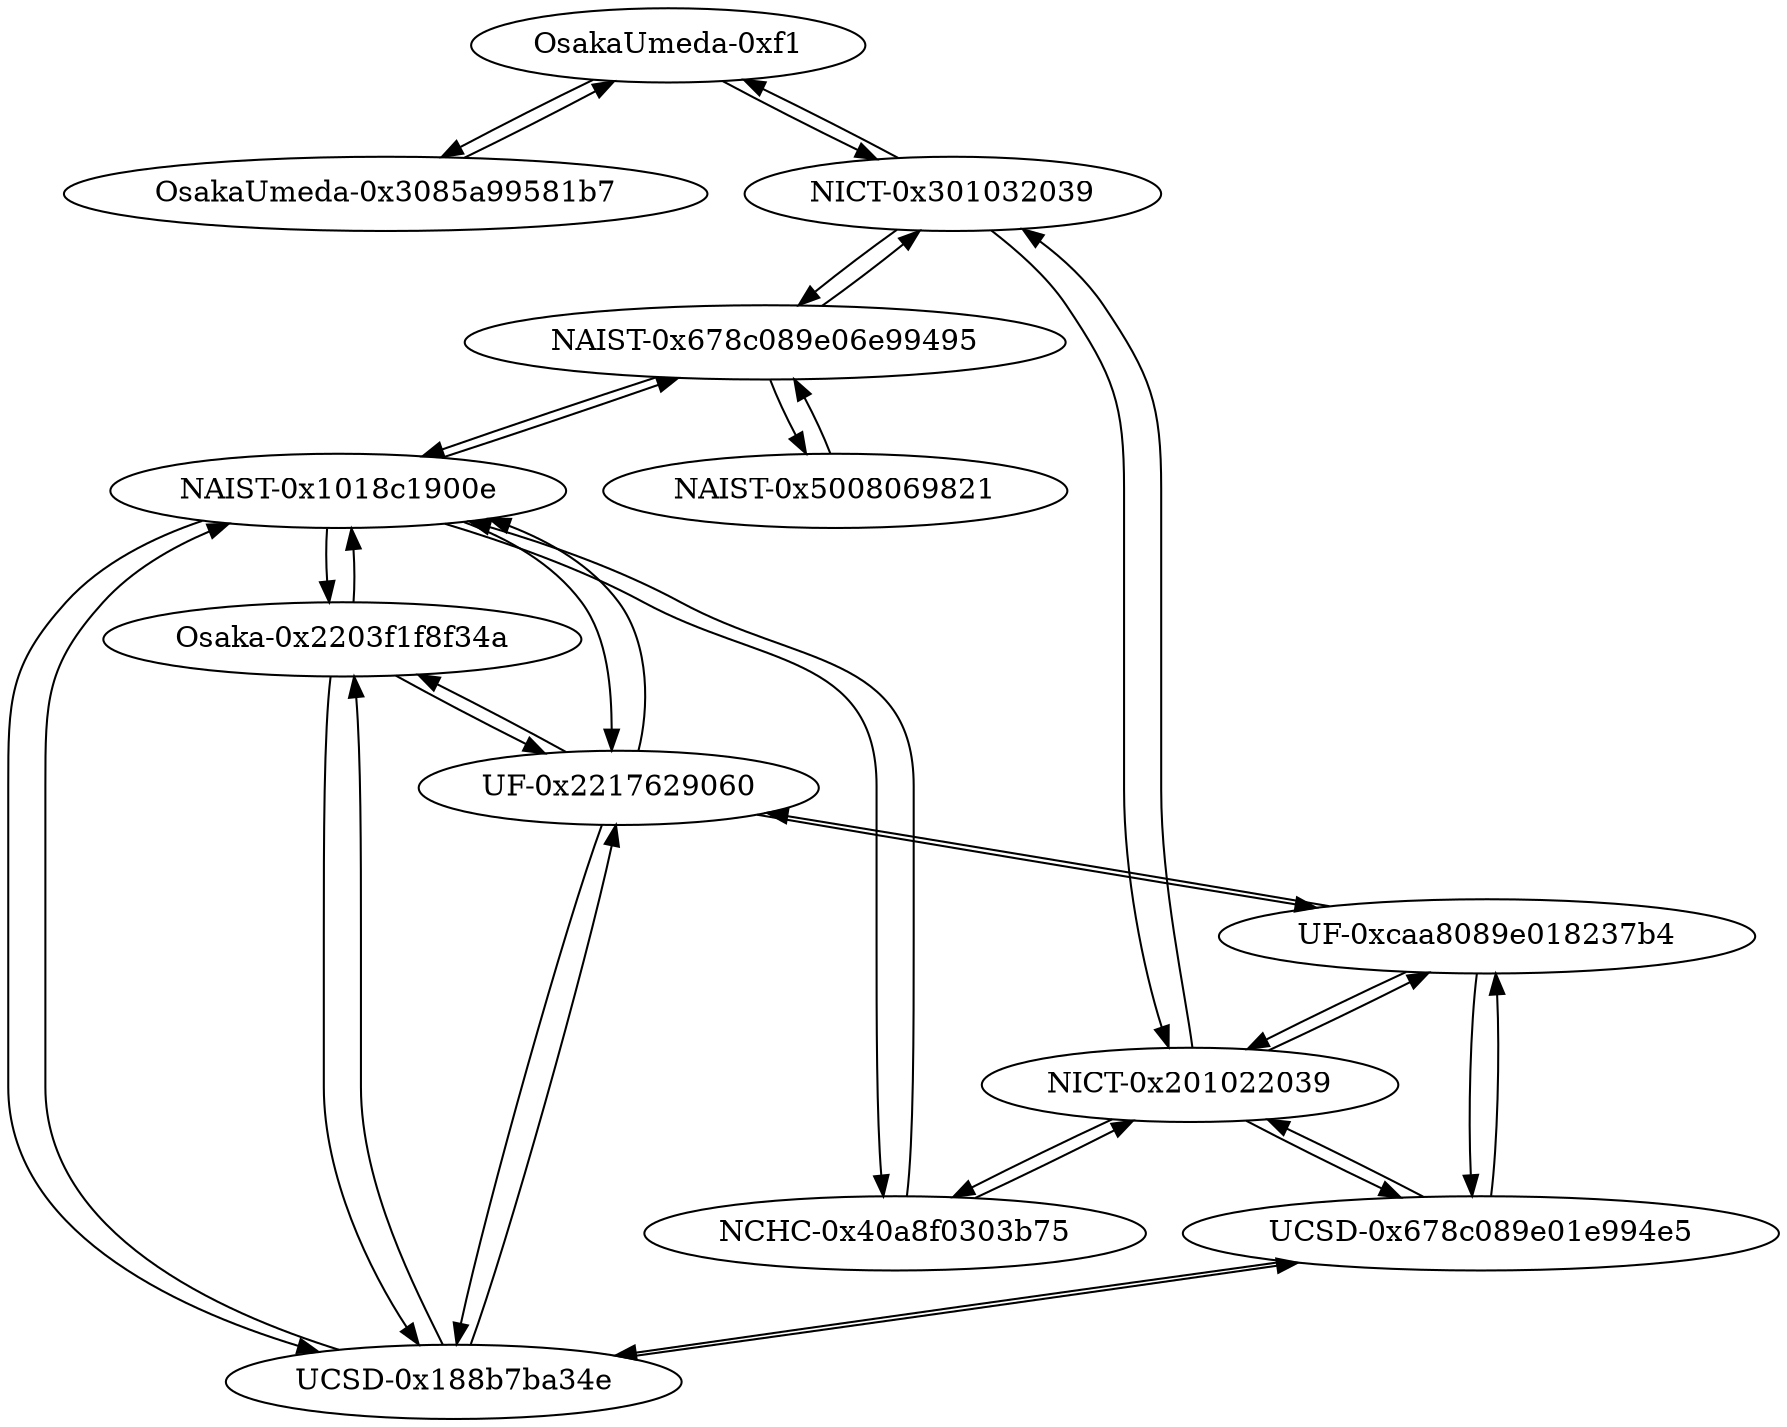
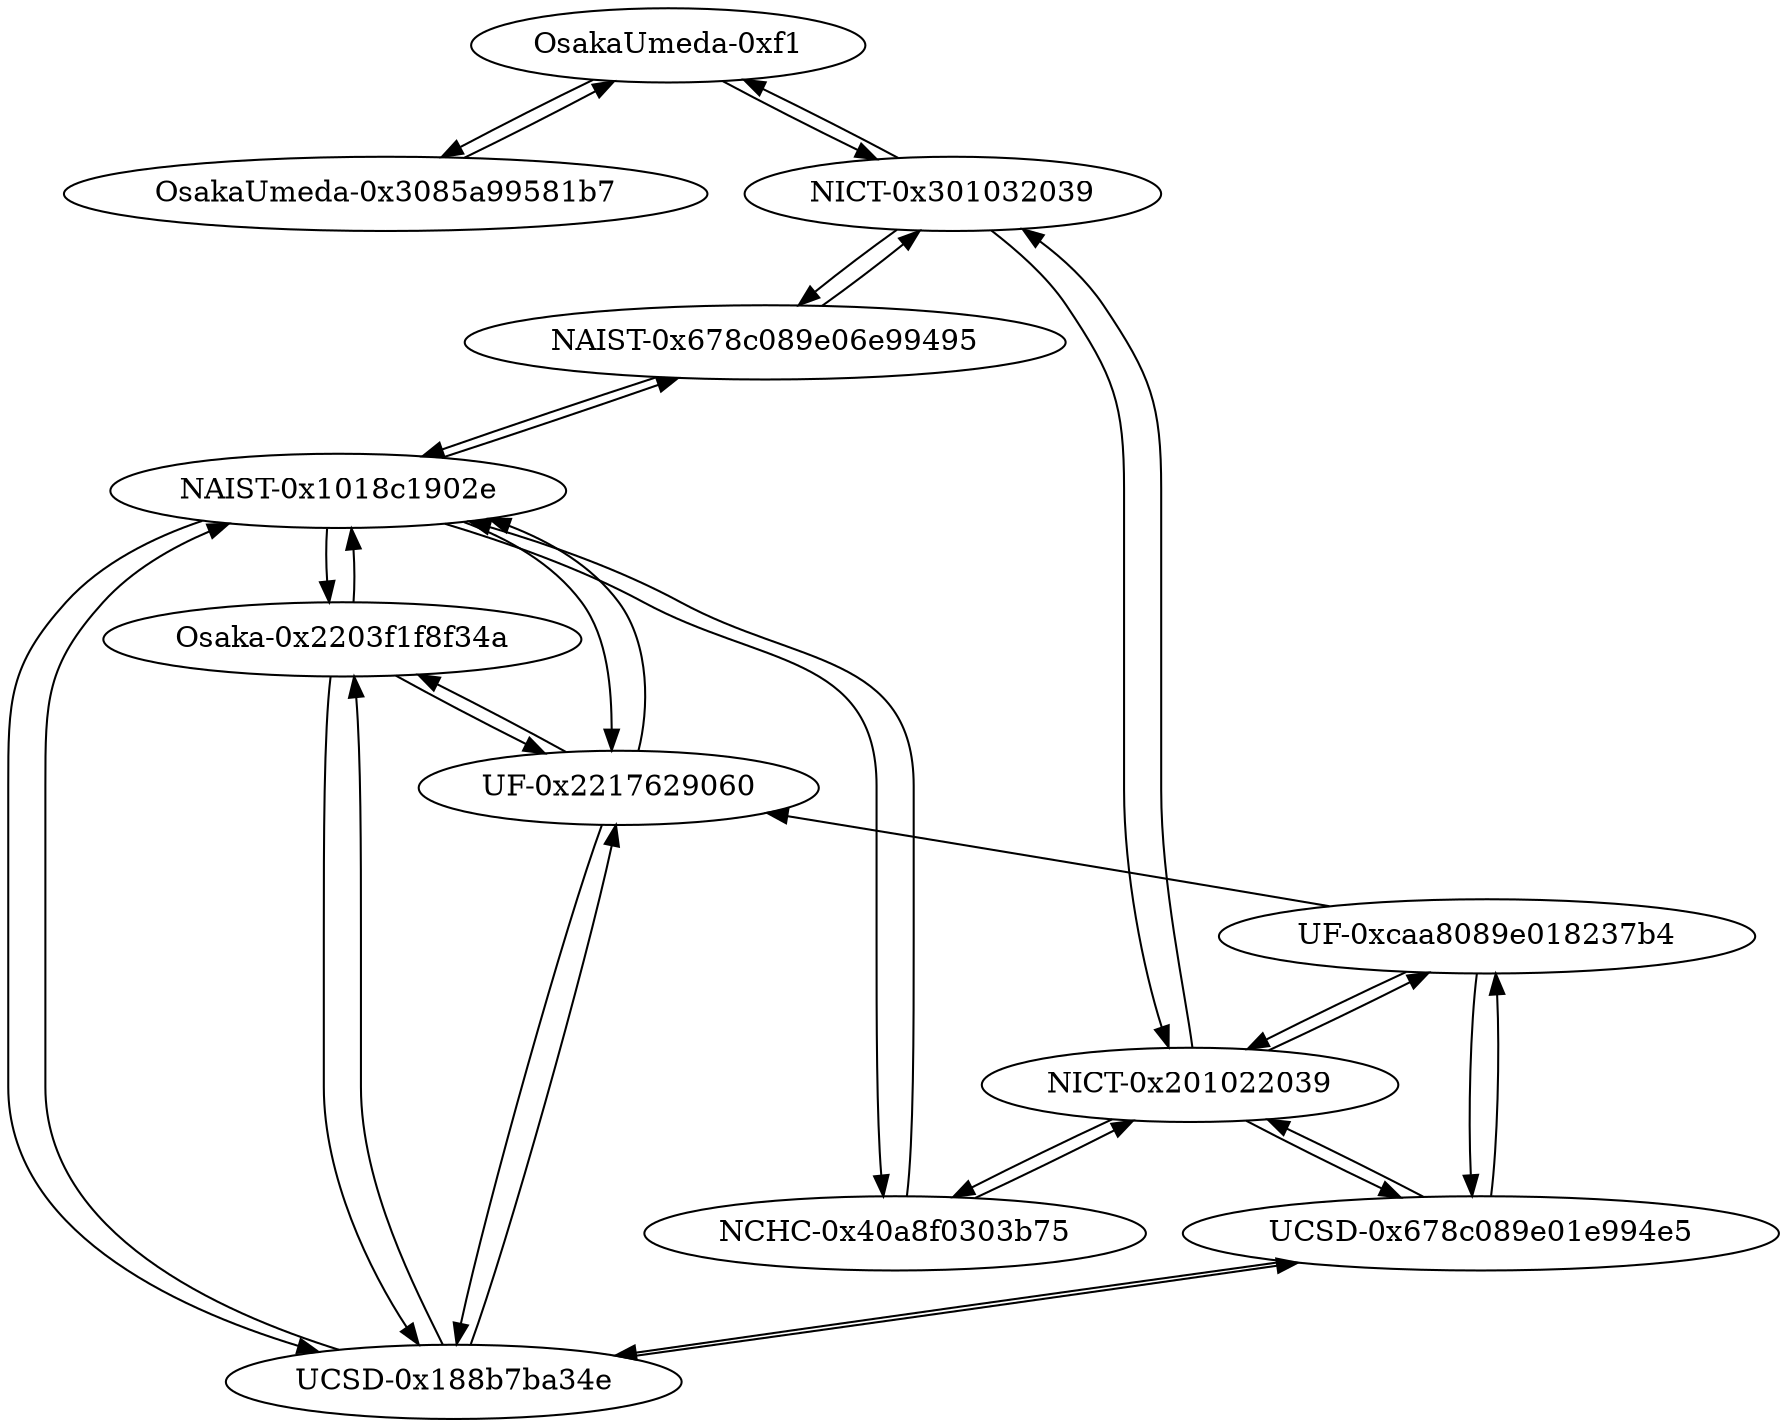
node "NAIST-0x1018c1900e": label "NAIST-0x1018c1900e" -> "NAIST-0x1018c1902e"
node "NAIST-0x5008069821": removed
edge "UF-0x2217629060" -> "UF-0xcaa8089e018237b4": removed
